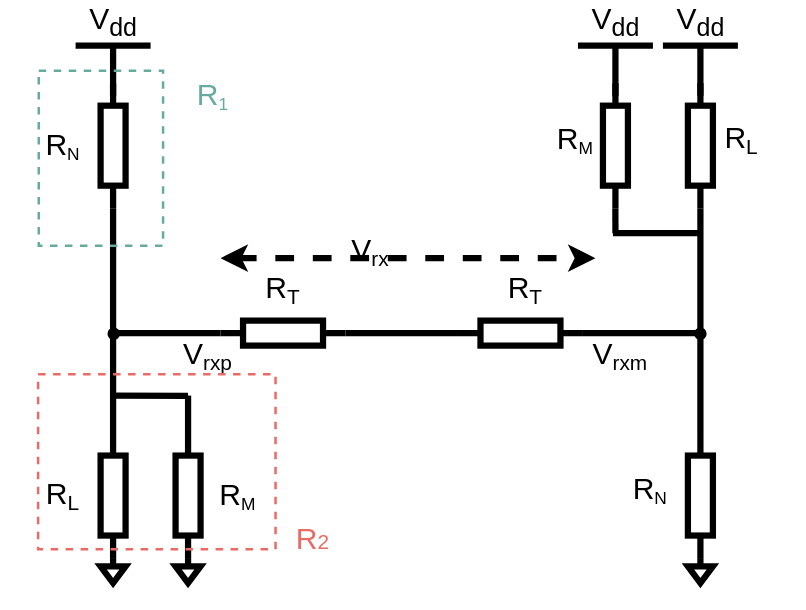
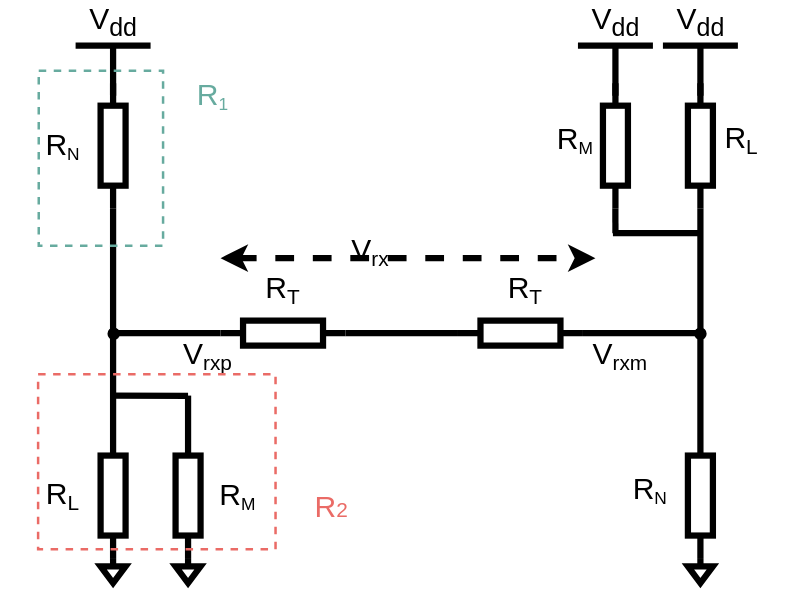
node "R2": moved (313, 539) -> (332, 508)
